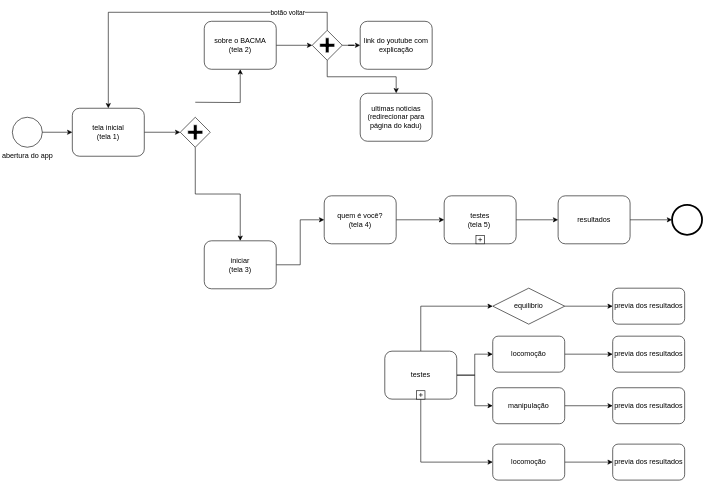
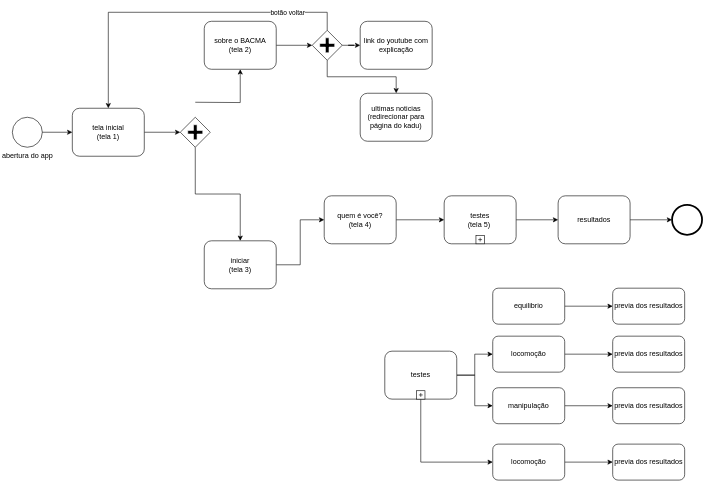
edge "testes" -> "equilibrio": removed
node "equilibrio": shape diamond -> rounded rectangle
